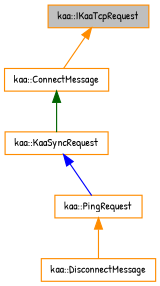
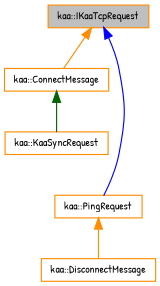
edge "kaa::PingRequest" -> "kaa::KaaSyncRequest": now "kaa::PingRequest" -> "kaa::IKaaTcpRequest"
